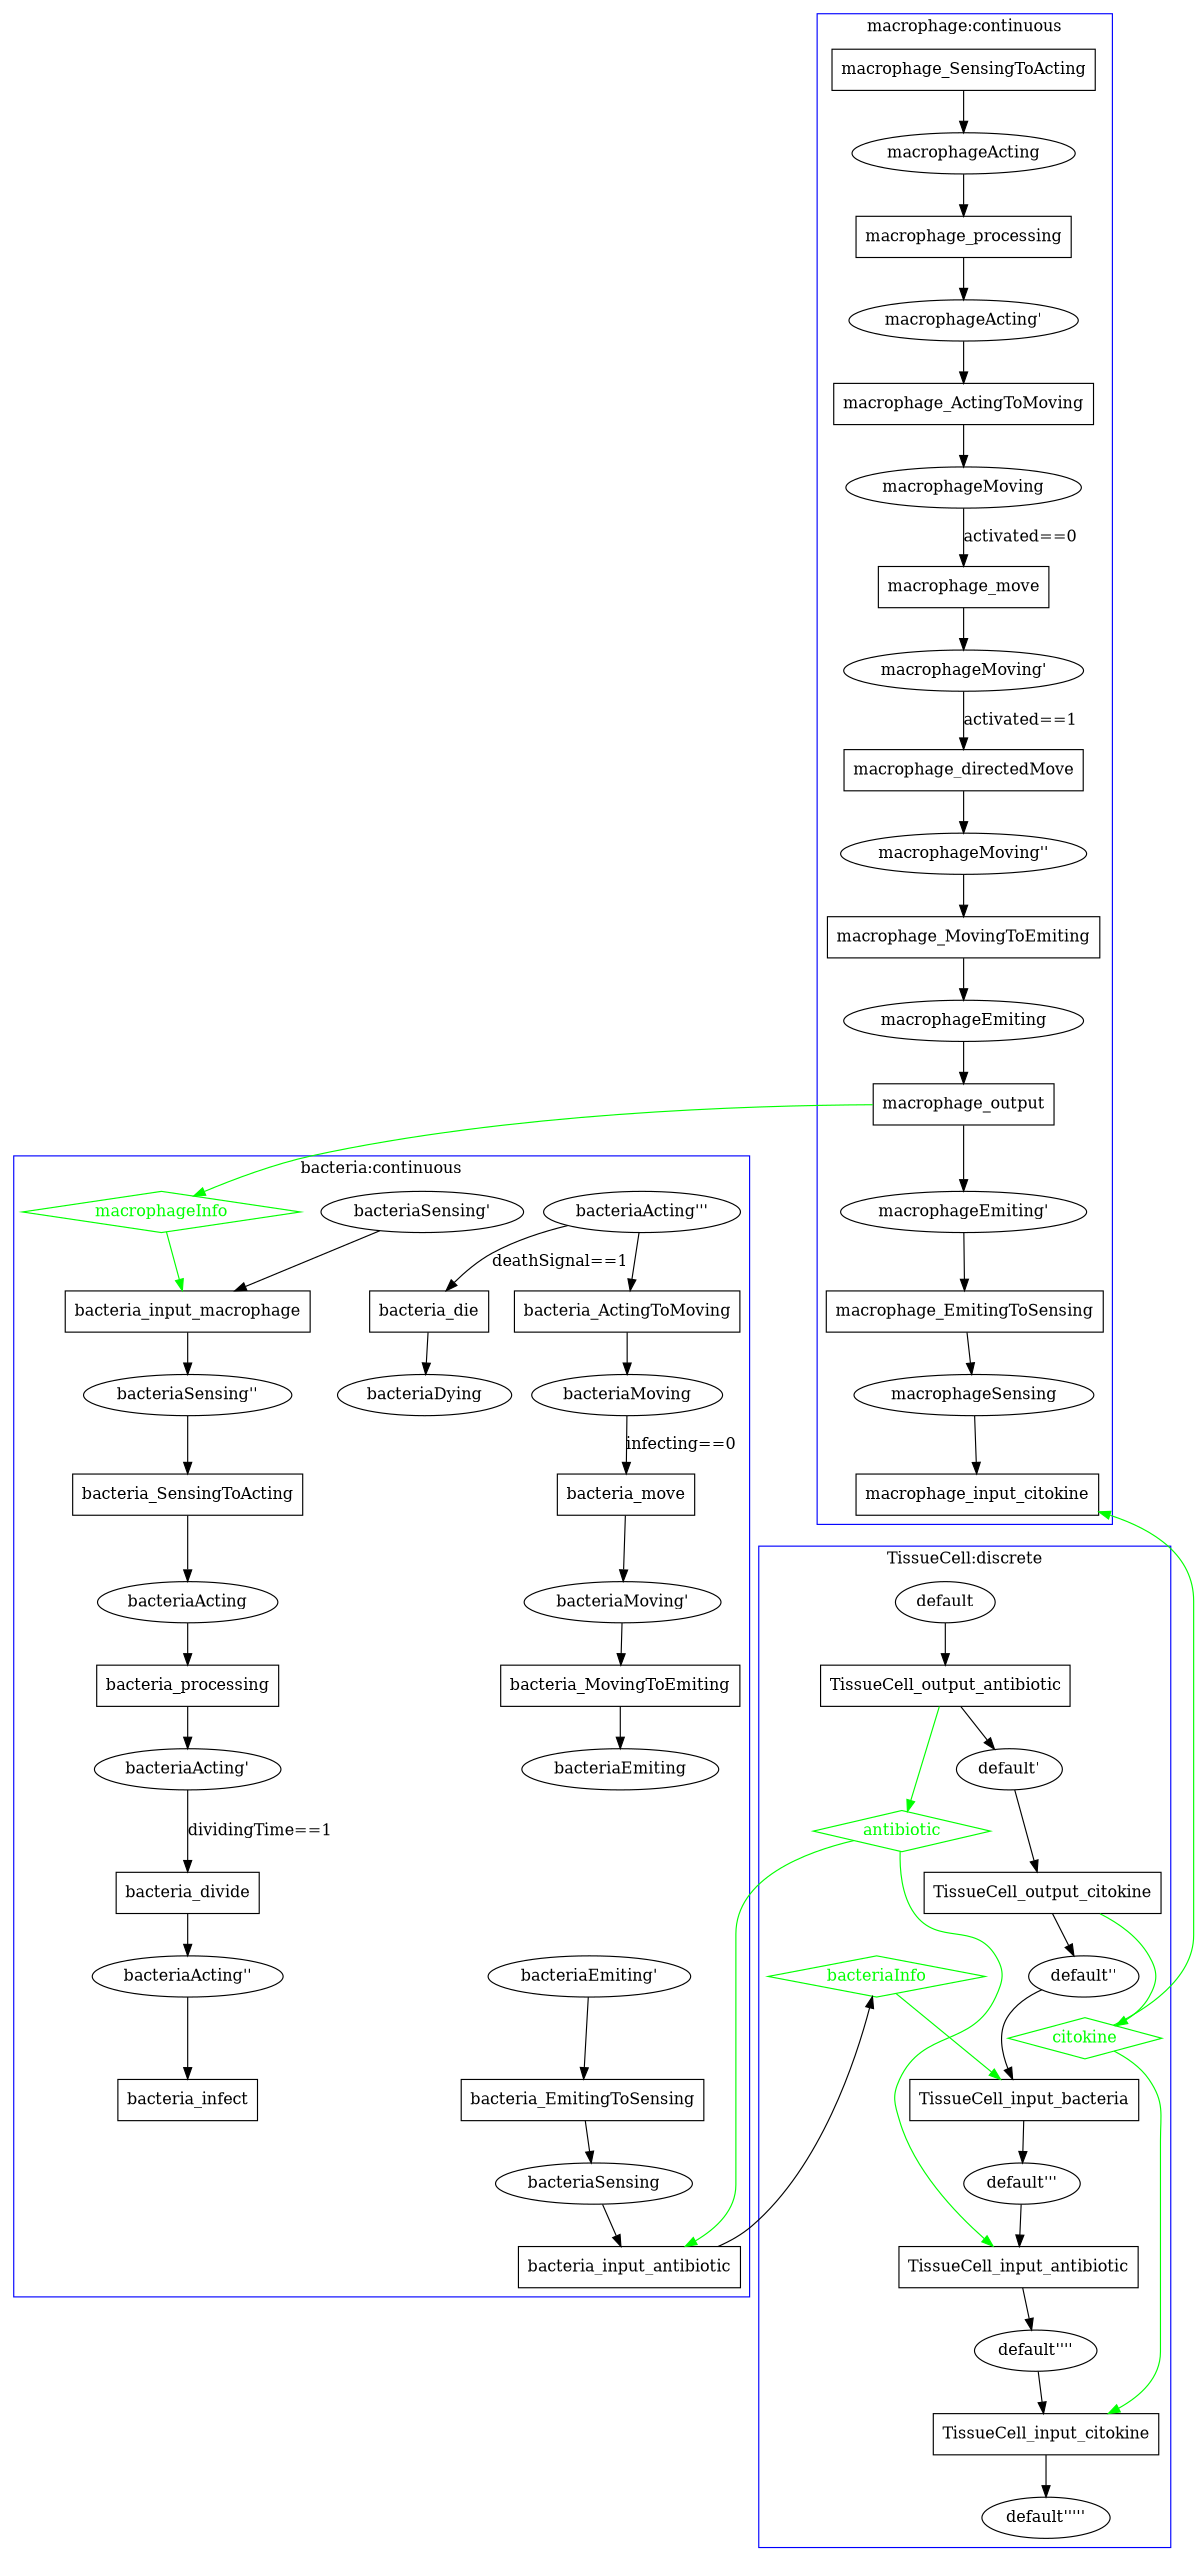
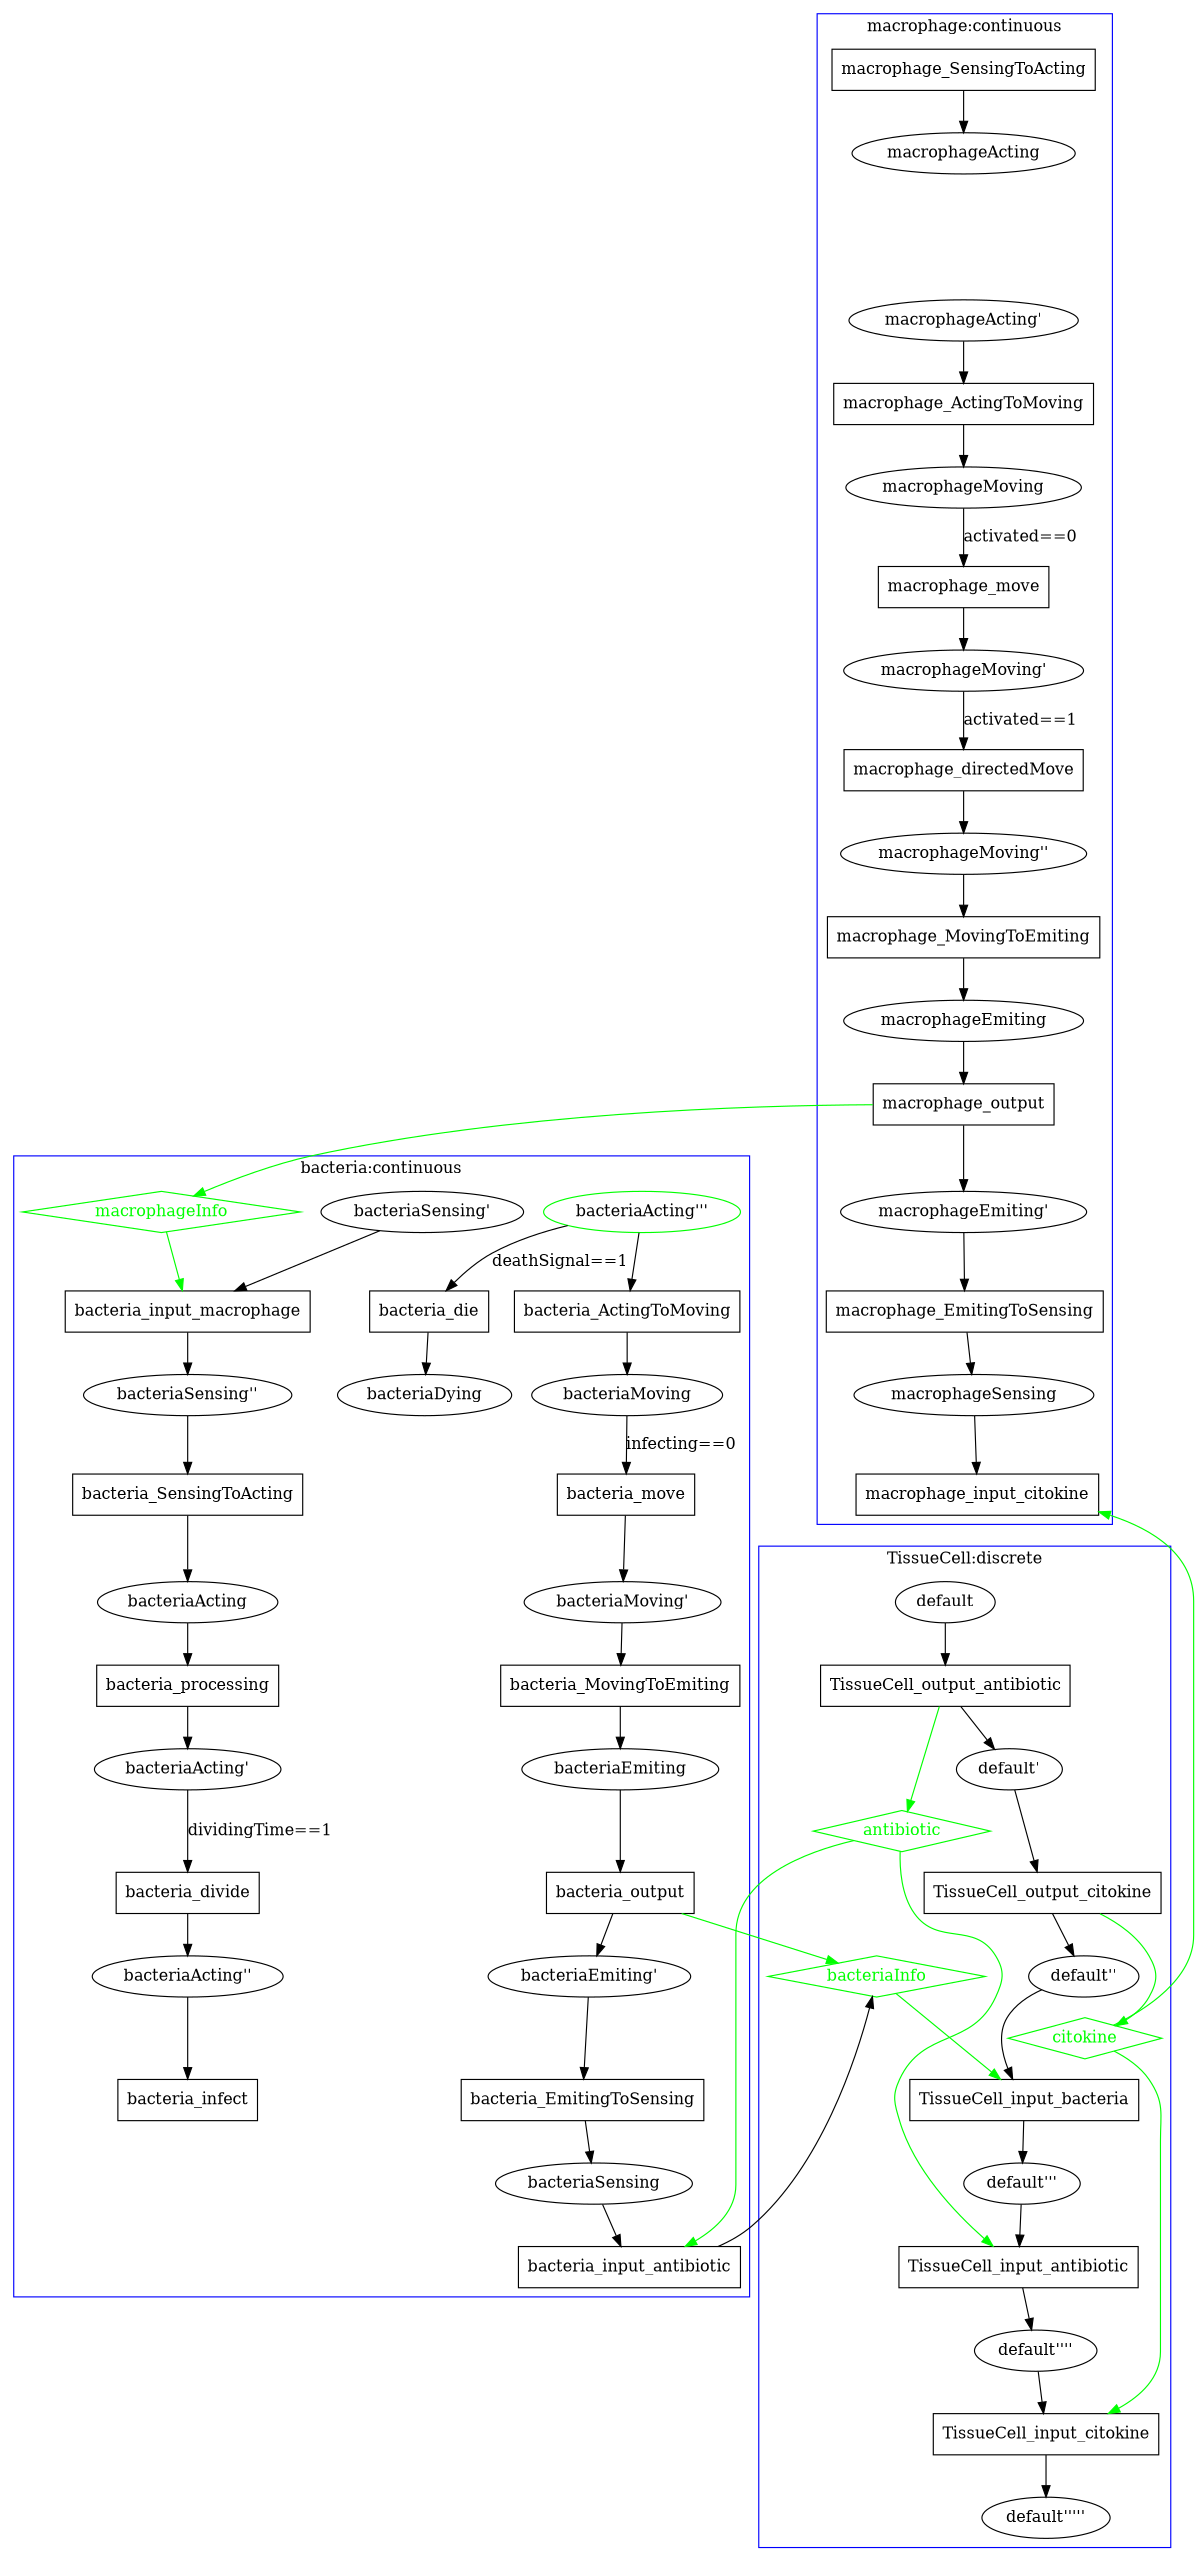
node "macrophage_processing": removed
node "bacteriaActing'''": color black -> green
node "bacteria_output": added
